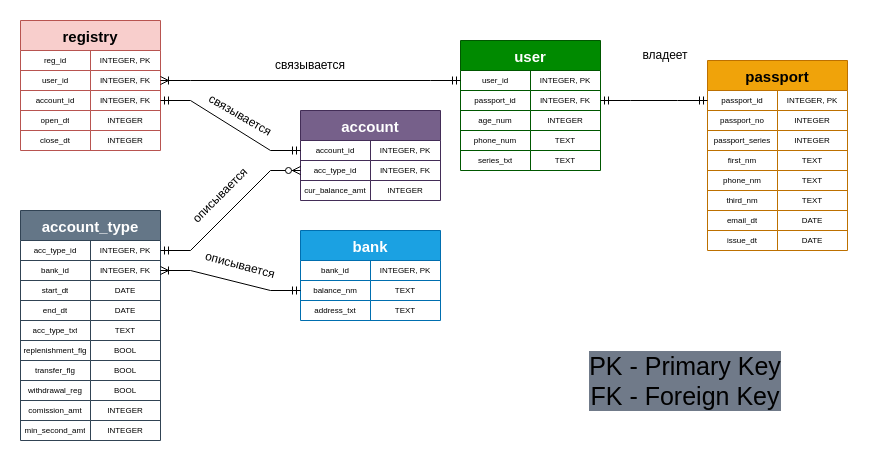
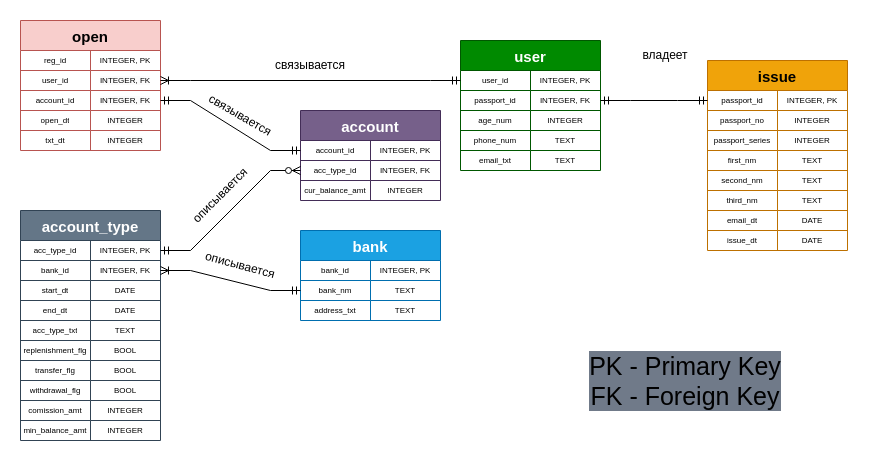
node "registry": label "registry" -> "open"
node "passport": label "passport" -> "issue"
node "close_dt": label "close_dt" -> "txt_dt"
node "series_txt": label "series_txt" -> "email_txt"
node "phone_nm": label "phone_nm" -> "second_nm"
node "balance_nm": label "balance_nm" -> "bank_nm"
node "withdrawal_reg": label "withdrawal_reg" -> "withdrawal_flg"
node "min_second_amt": label "min_second_amt" -> "min_balance_amt"
